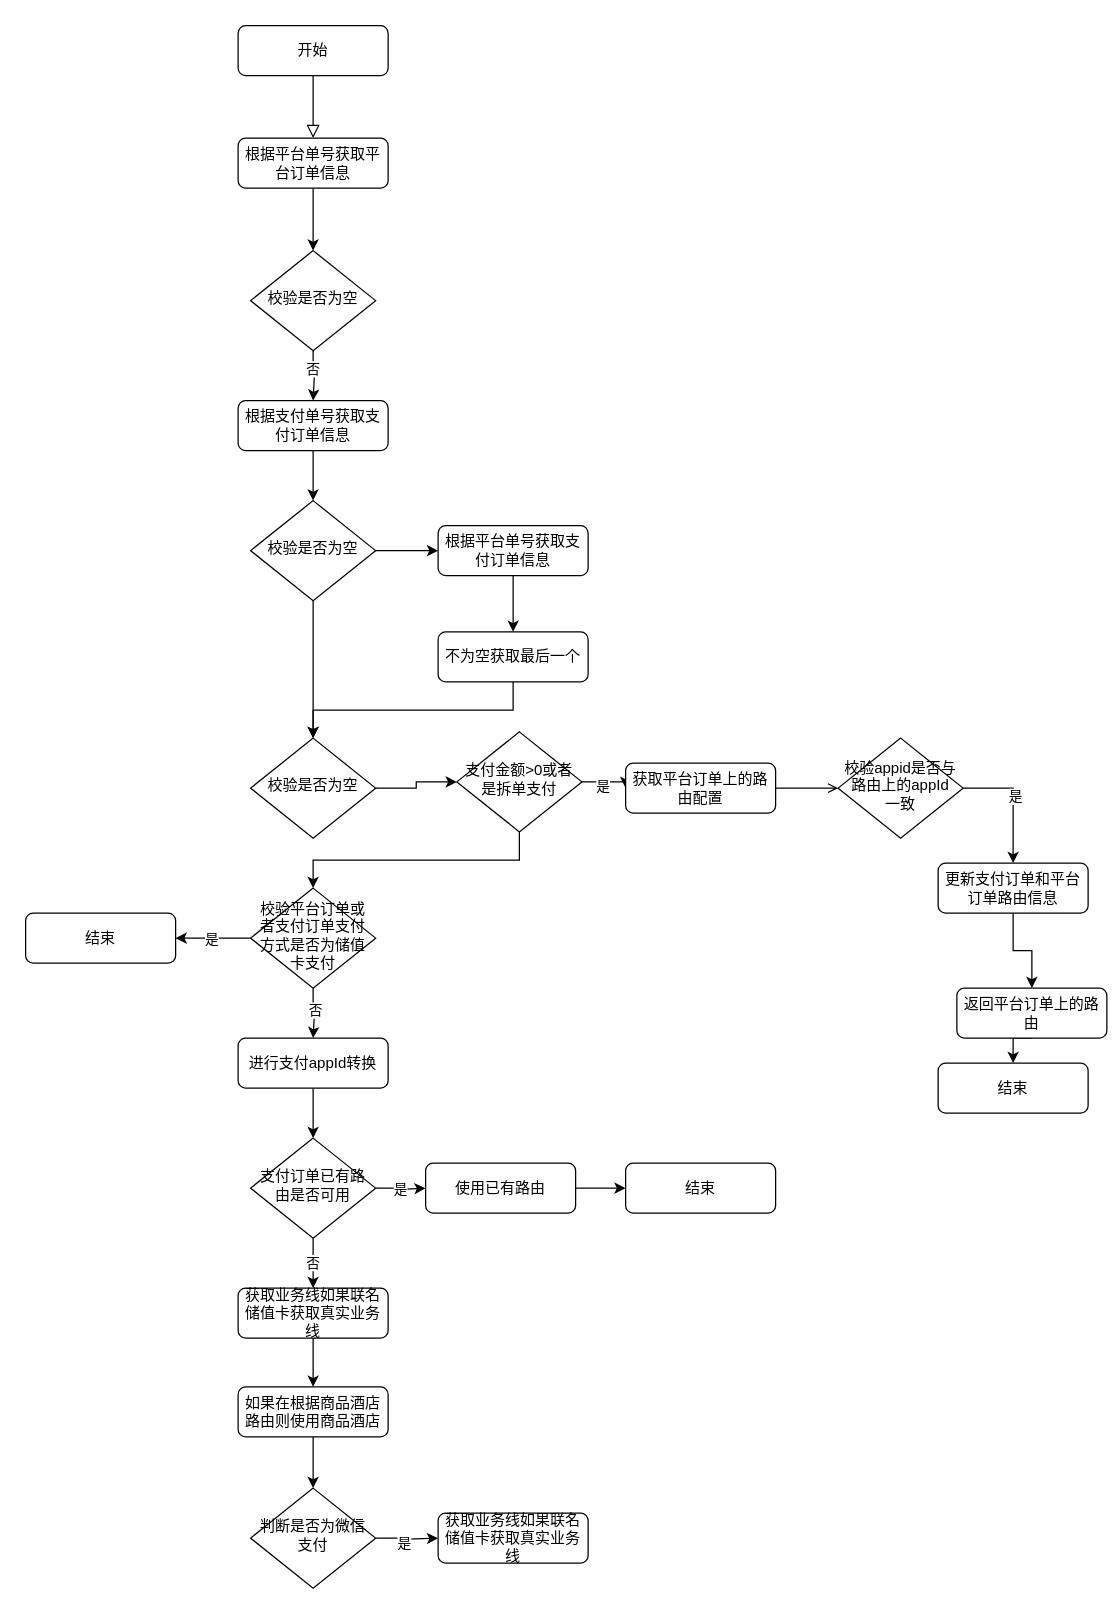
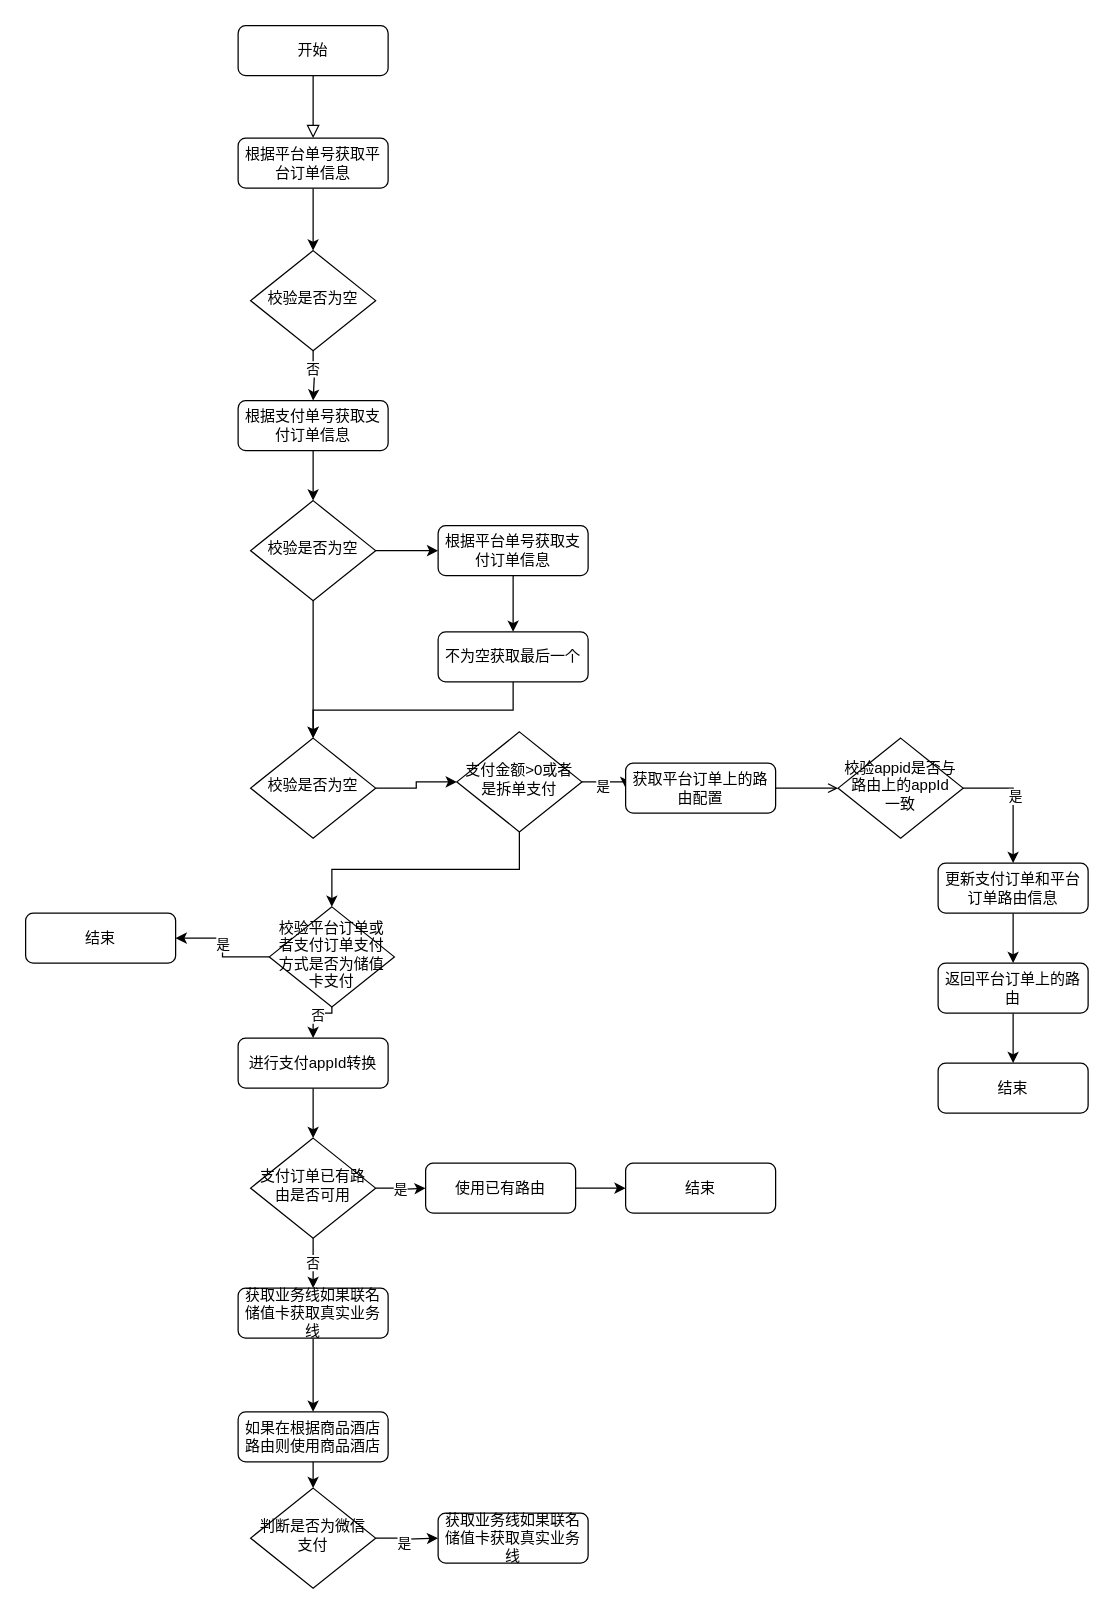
node "校验平台订单或者支付订单支付方式是否为储值卡支付": moved (313, 938) -> (332, 957)
node "返回平台订单上的路由": moved (1032, 1013) -> (1013, 988)
node "如果在根据商品酒店路由则使用商品酒店": moved (313, 1412) -> (313, 1437)
